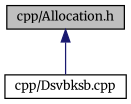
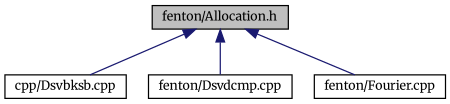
node "cpp/Allocation.h": label "cpp/Allocation.h" -> "fenton/Allocation.h"
node "fenton/Dsvdcmp.cpp": added
node "fenton/Fourier.cpp": added
